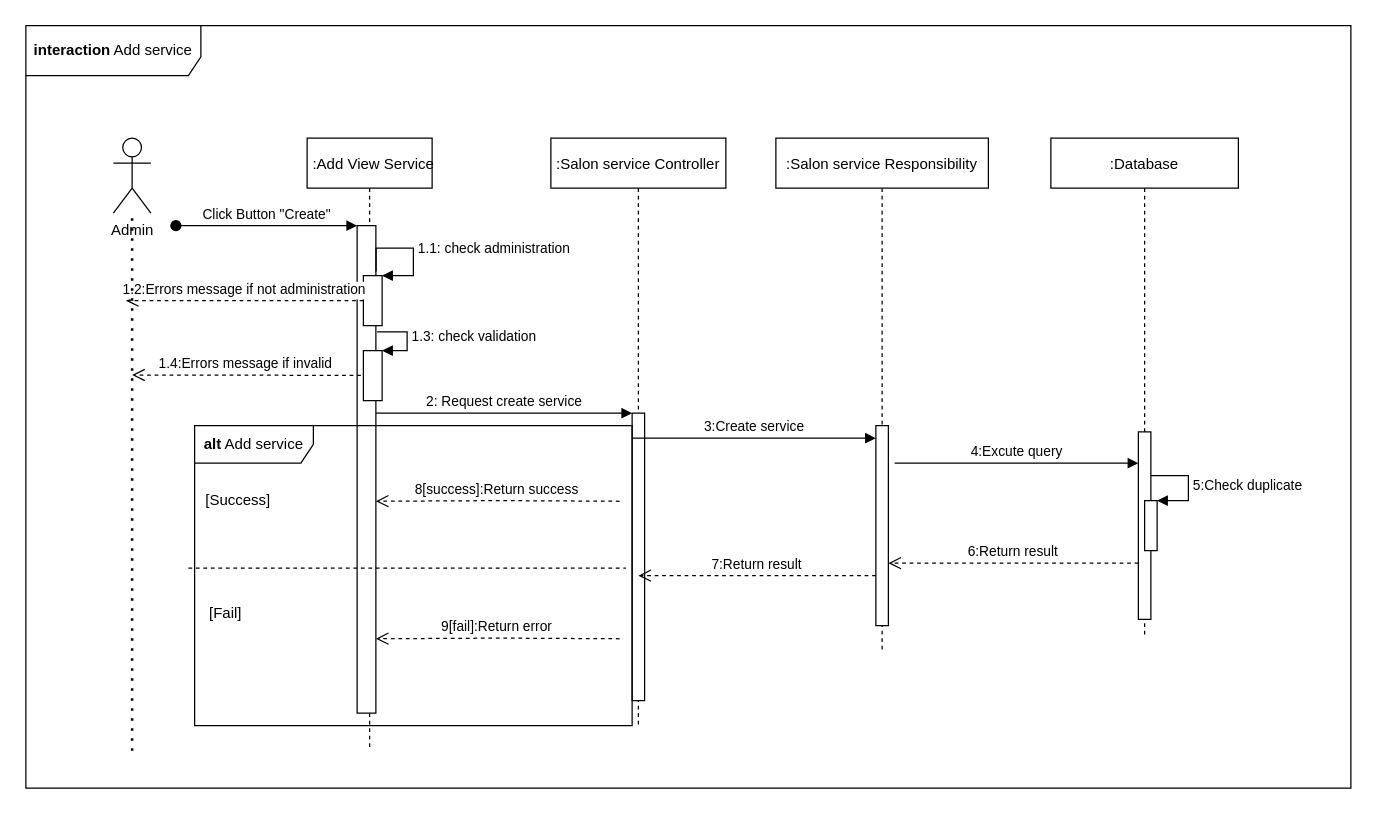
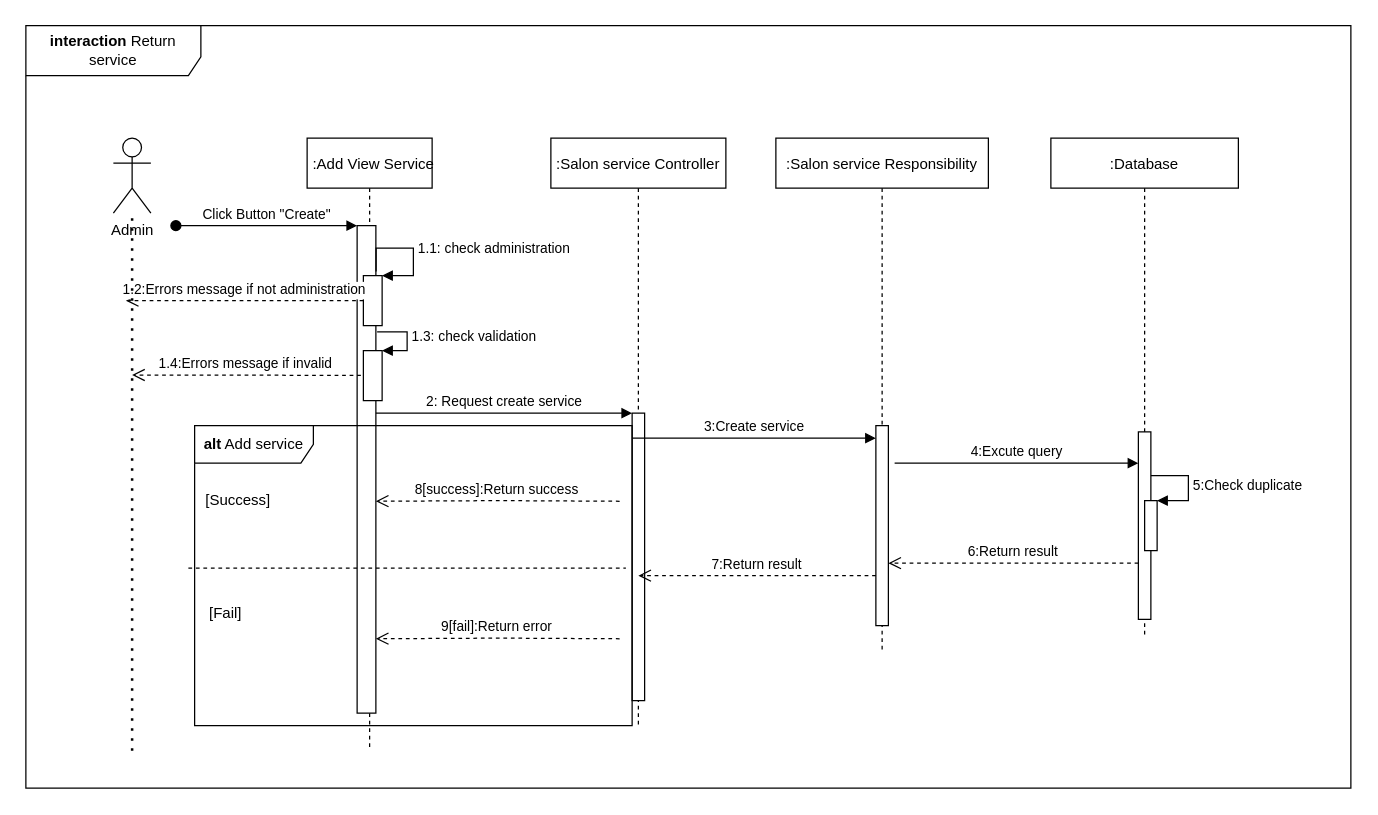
node "interaction Add service": label "interaction Add service" -> "interaction Return service"
